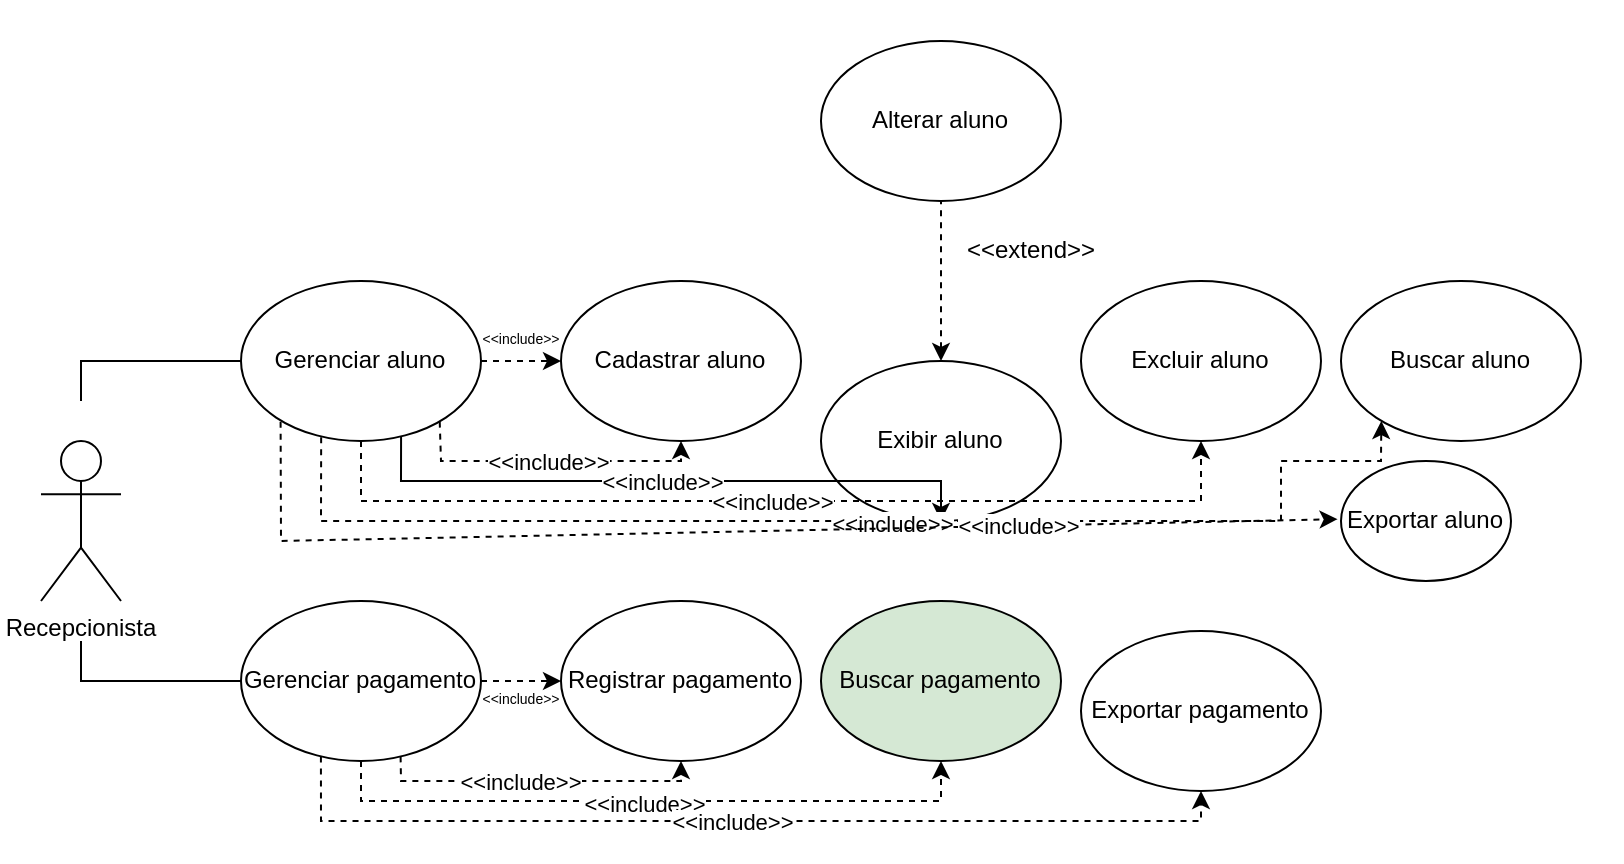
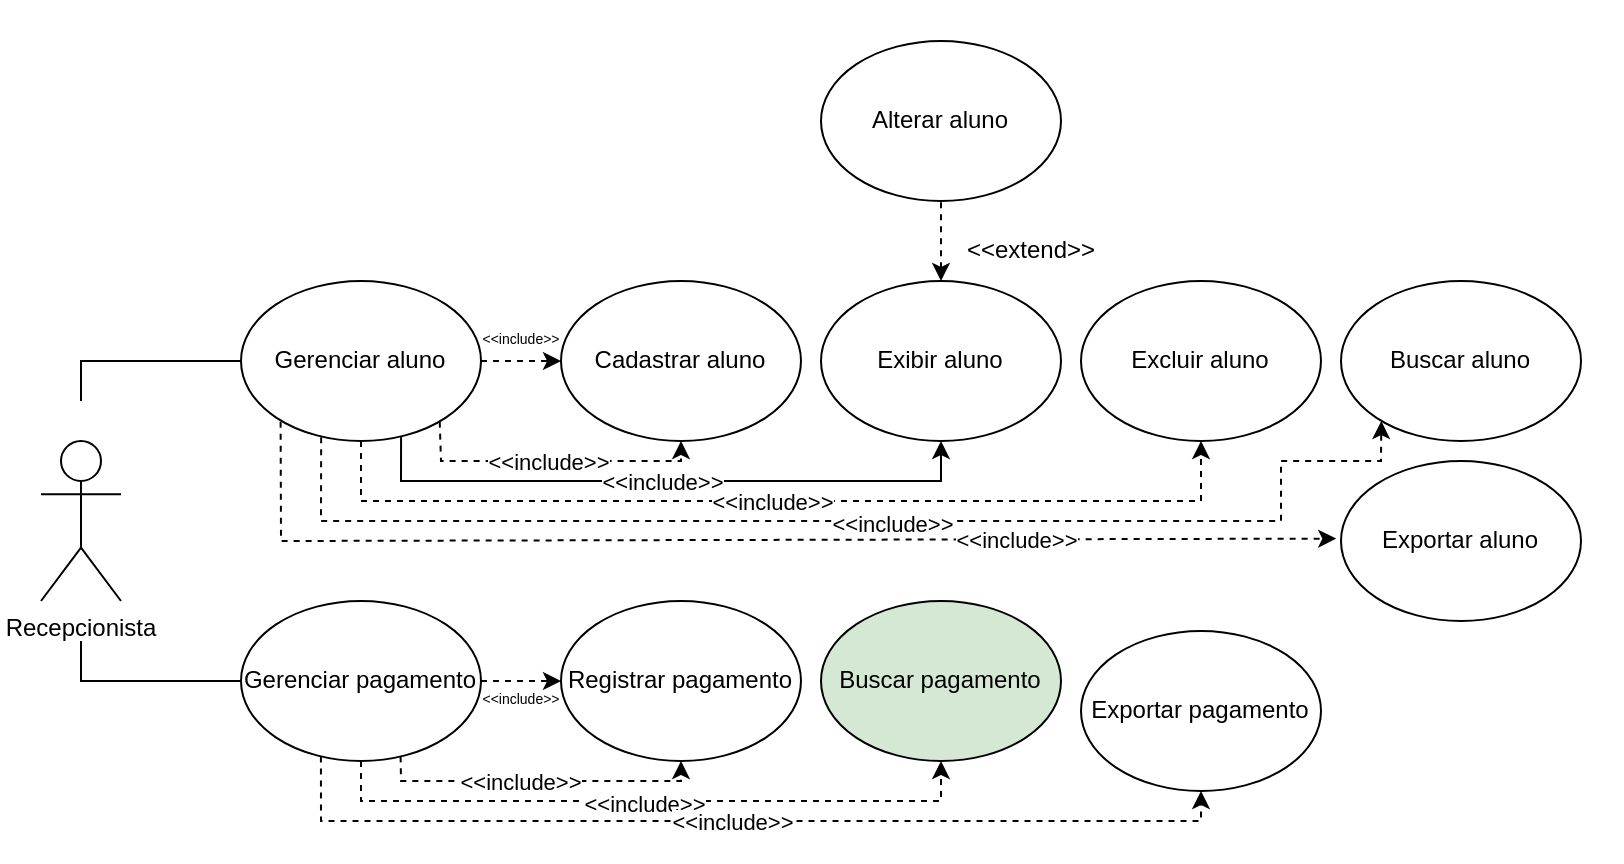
node "Exibir aluno": moved (941, 441) -> (941, 361)
node "Exportar aluno": size 170x120 -> 240x160
